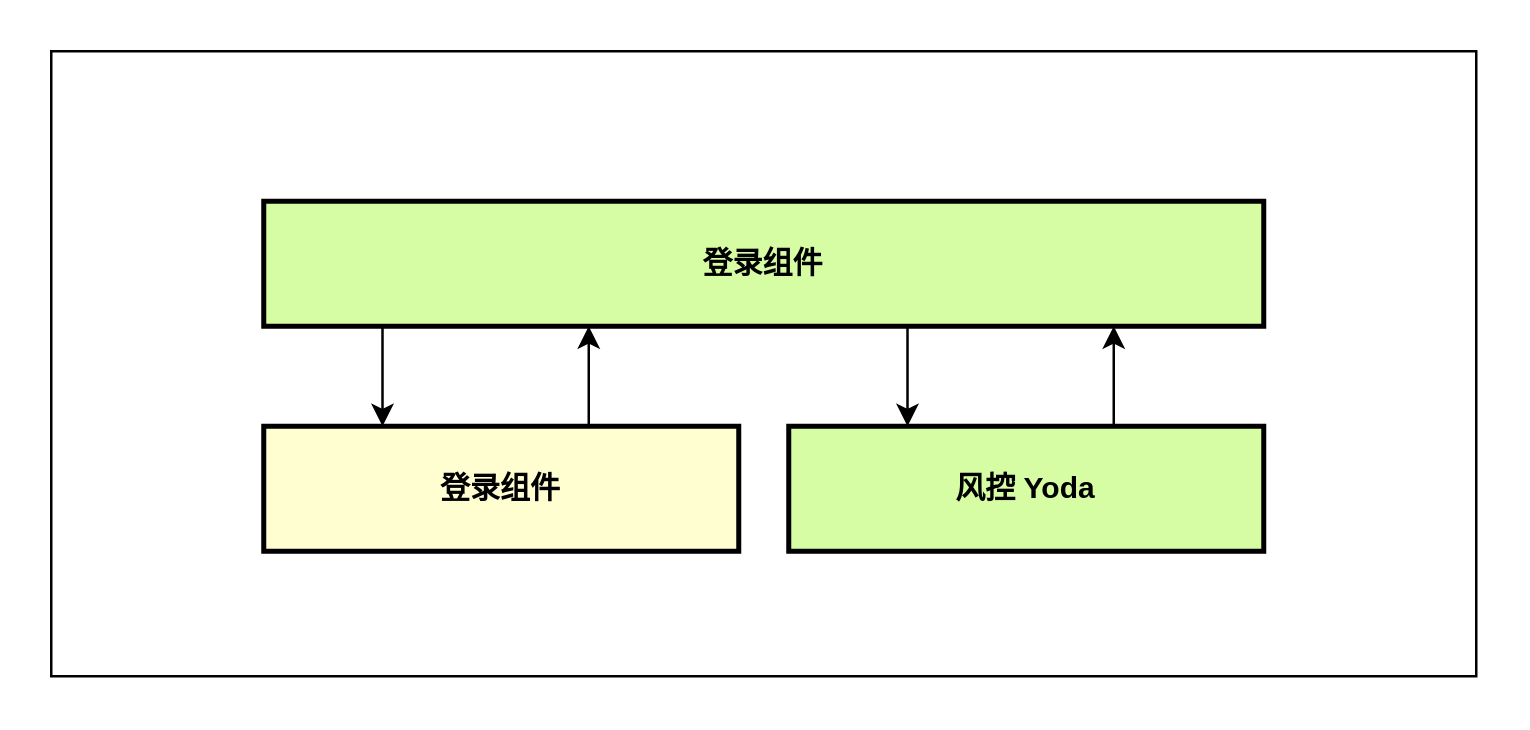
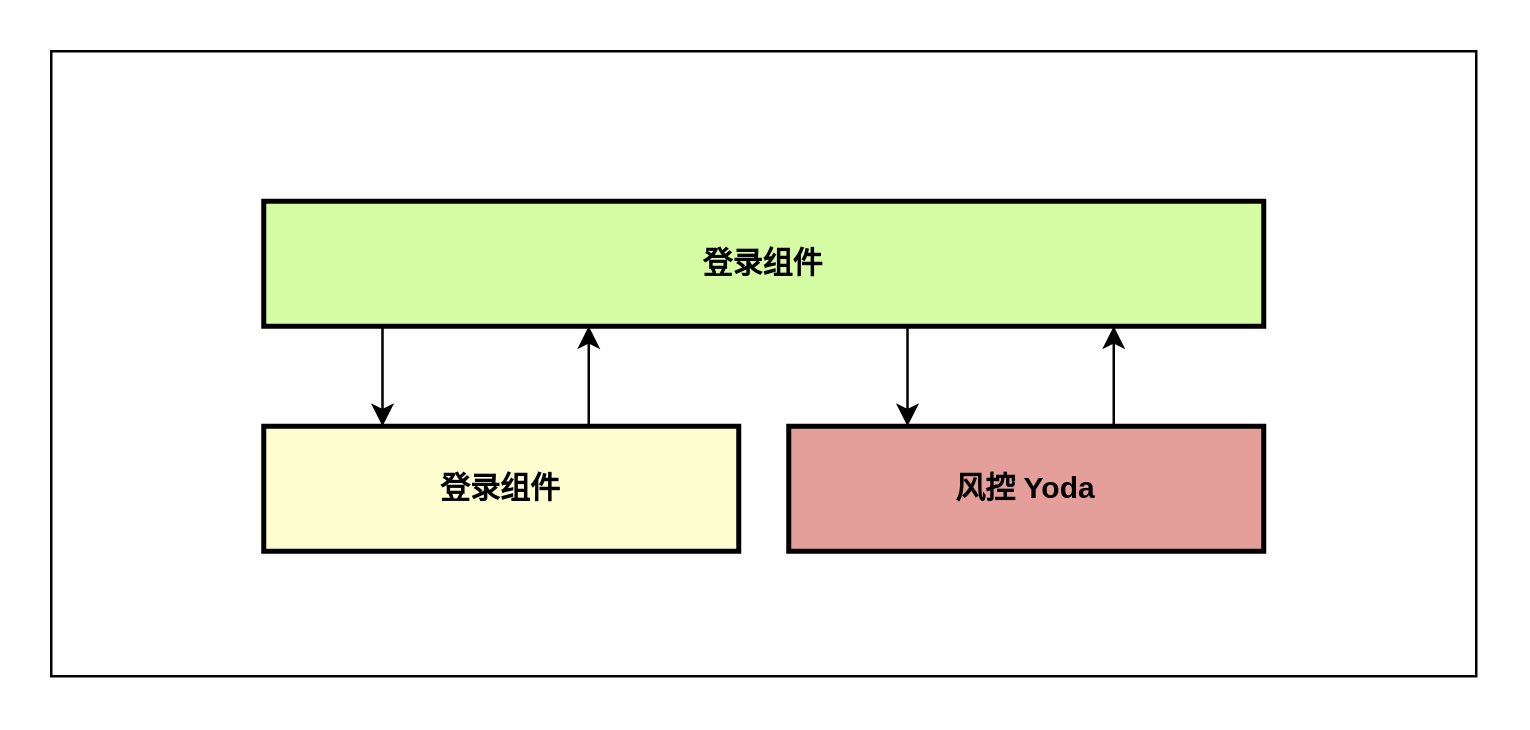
node "风控 Yoda": fillcolor #d6fda4 -> #e49f9a
